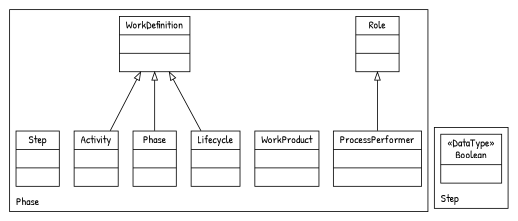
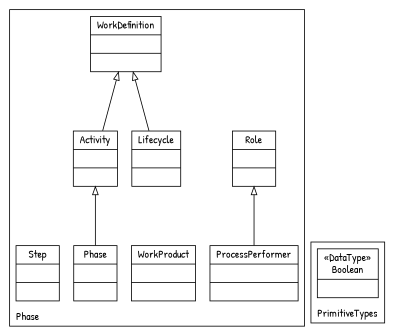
edge "Phase" -> "WorkDefinition": now "Phase" -> "Activity"
cluster "Step": label "Step" -> "PrimitiveTypes"
